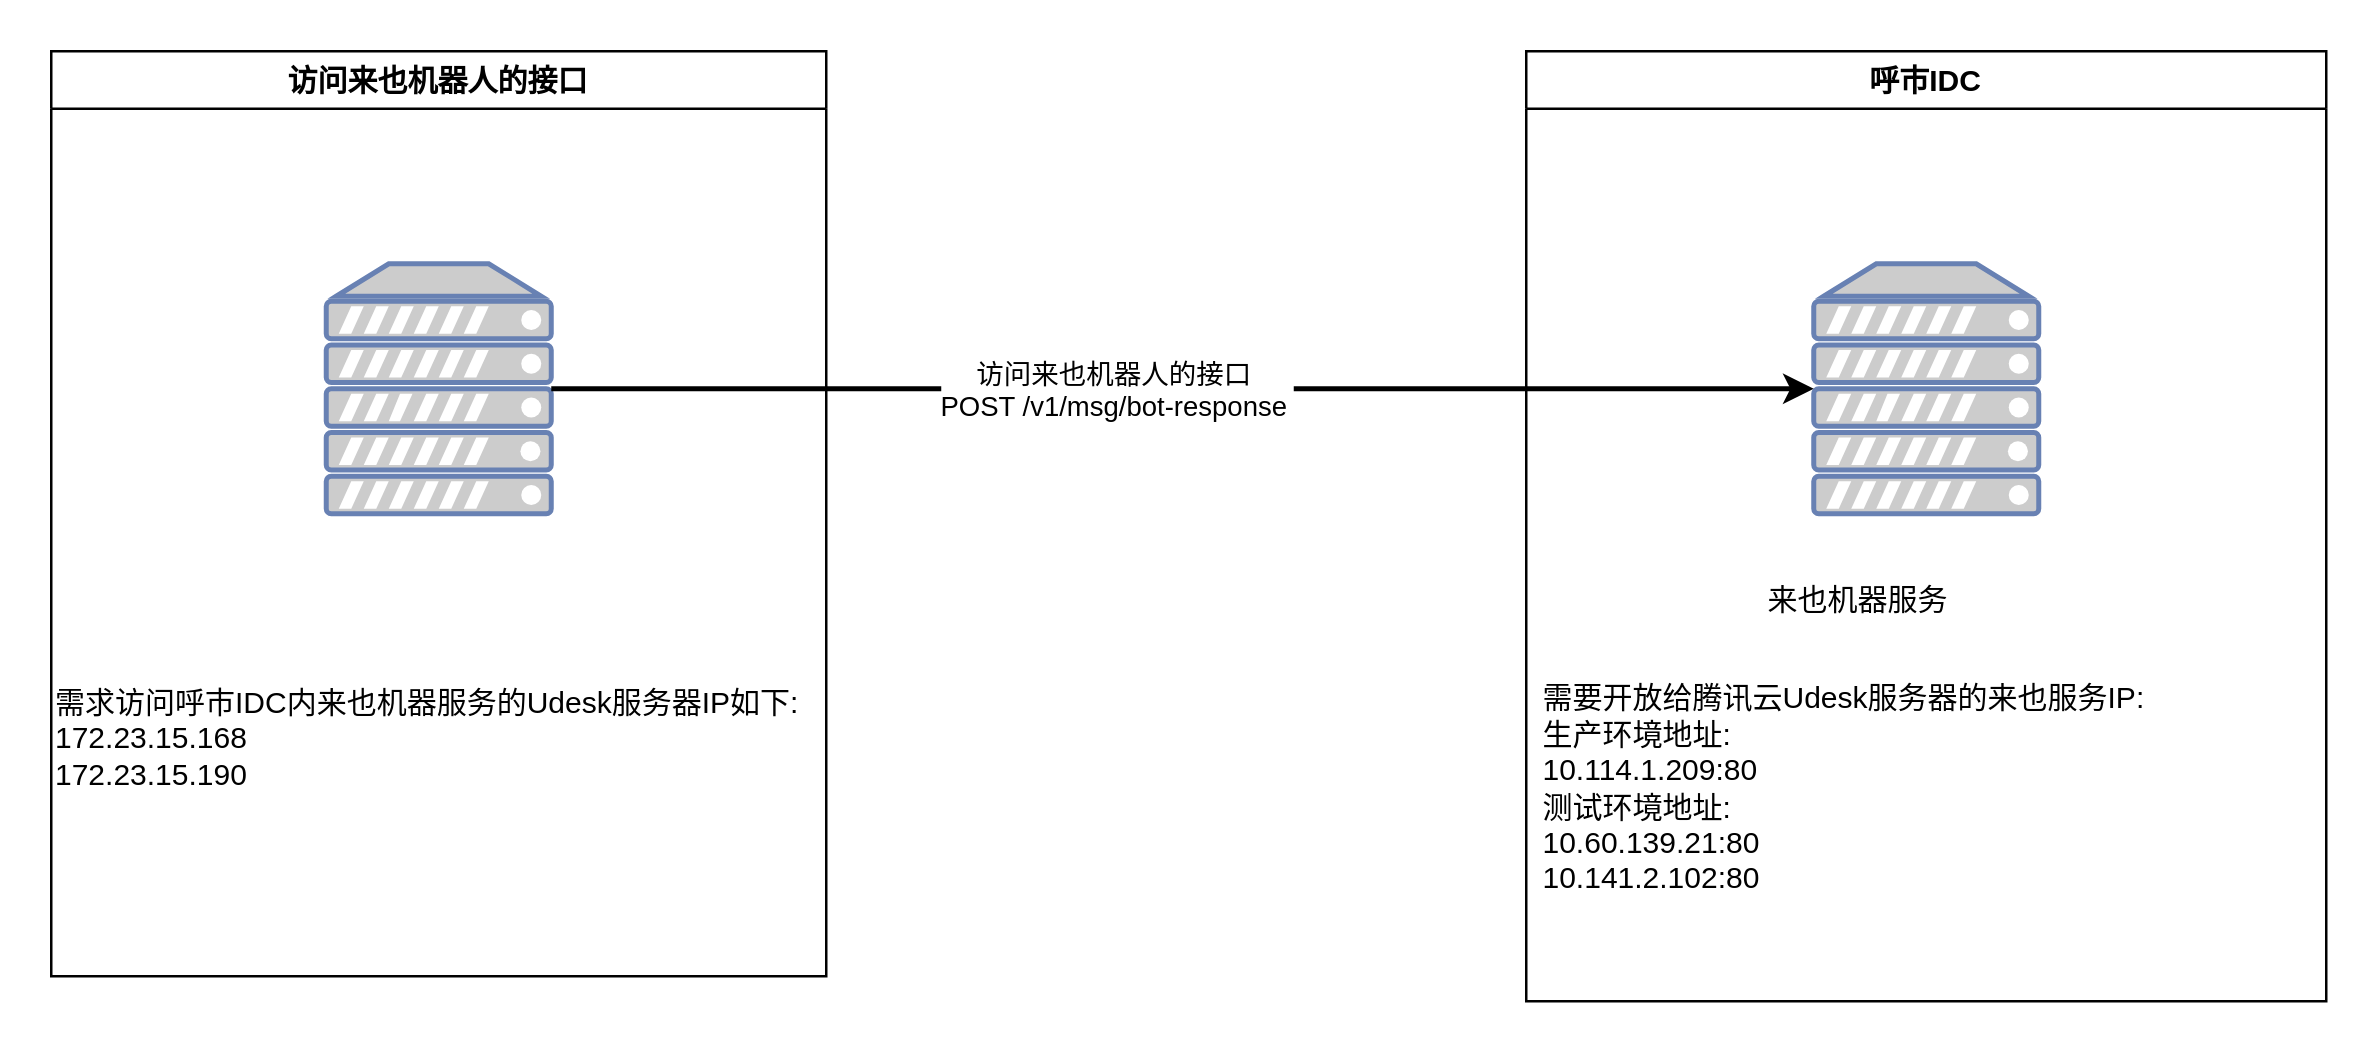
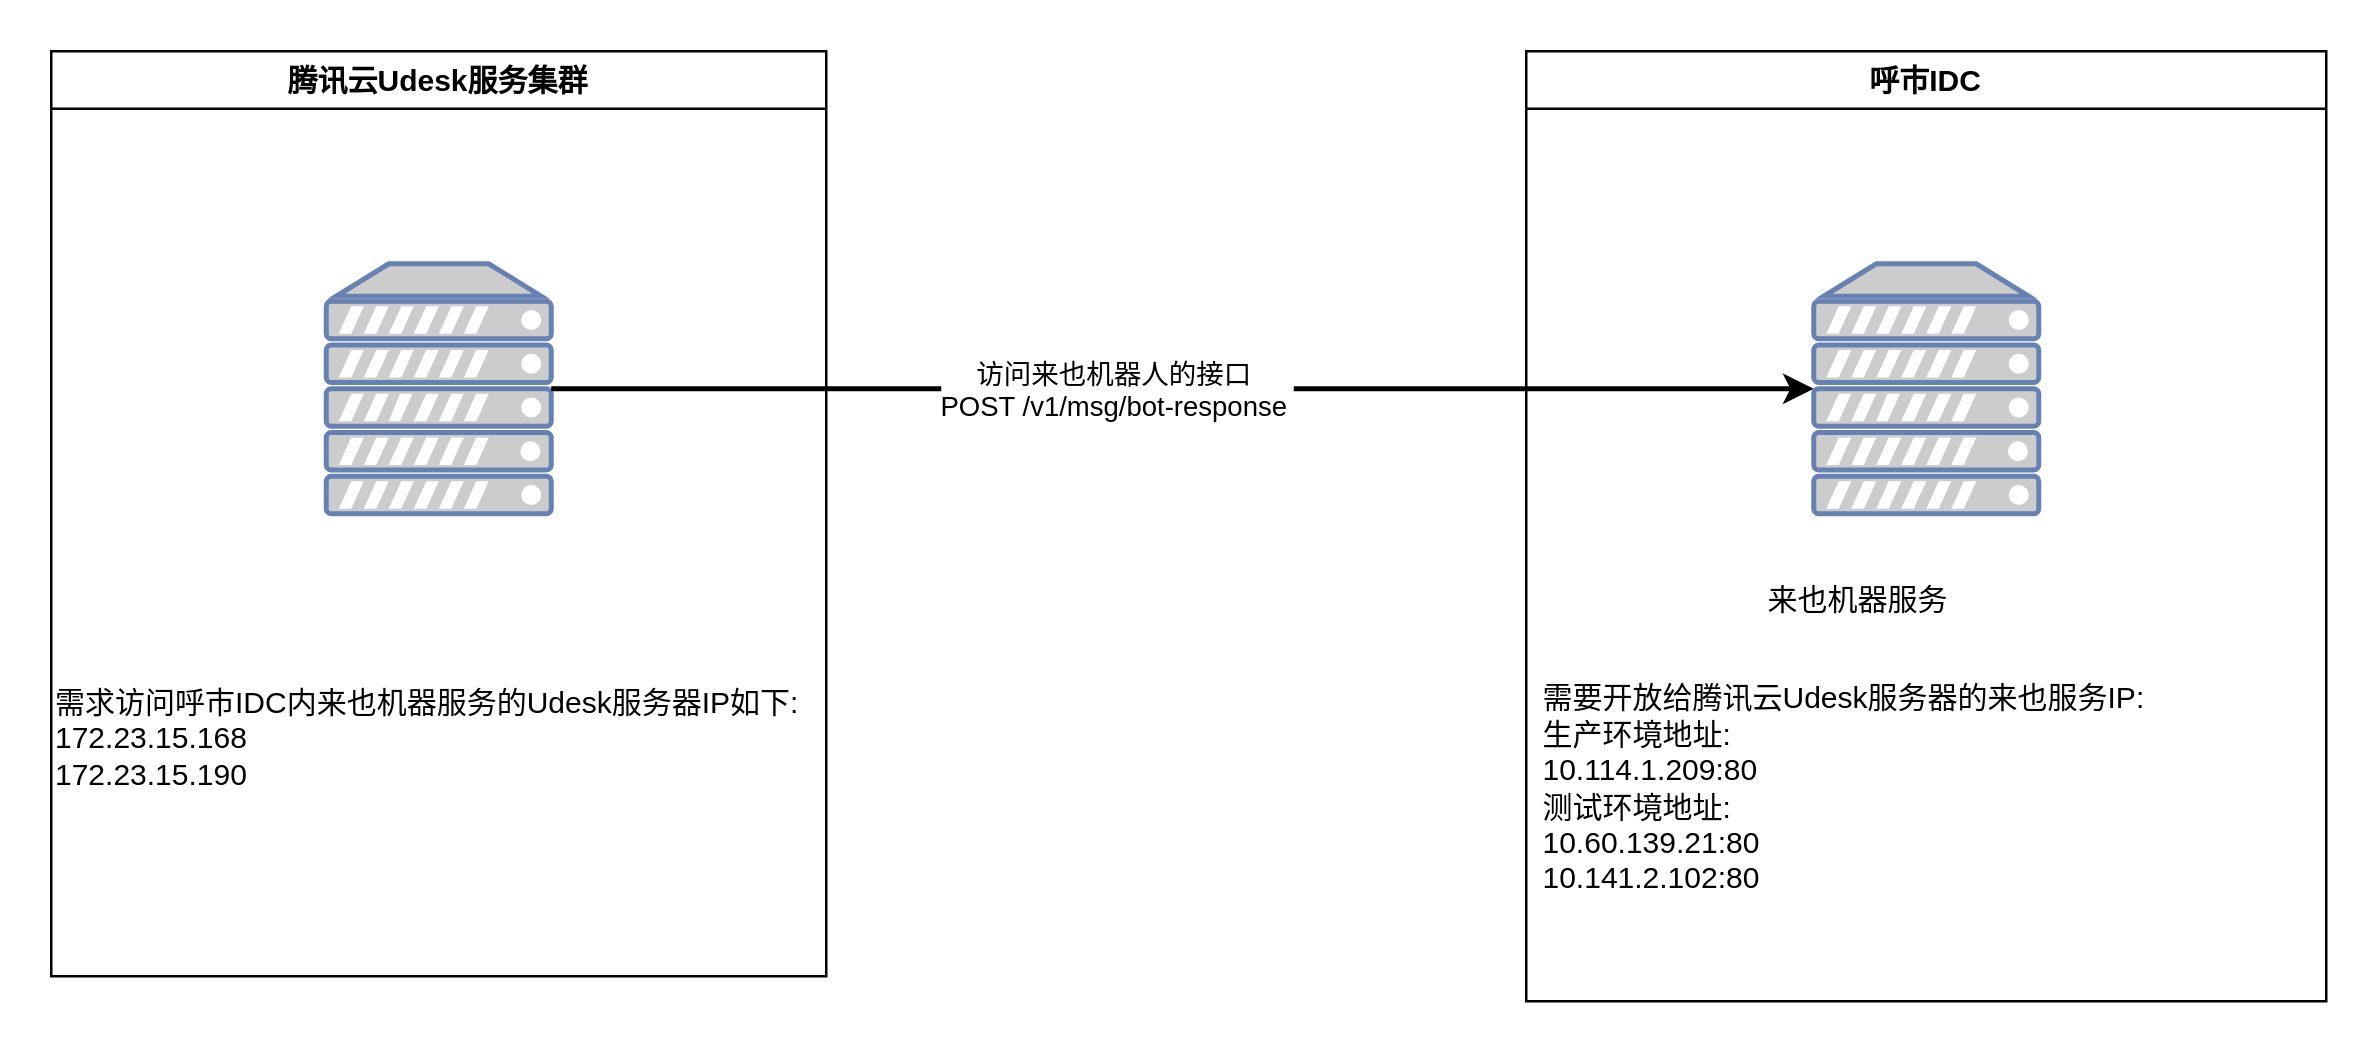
node "访问来也机器人的接口": label "访问来也机器人的接口" -> "腾讯云Udesk服务集群"
